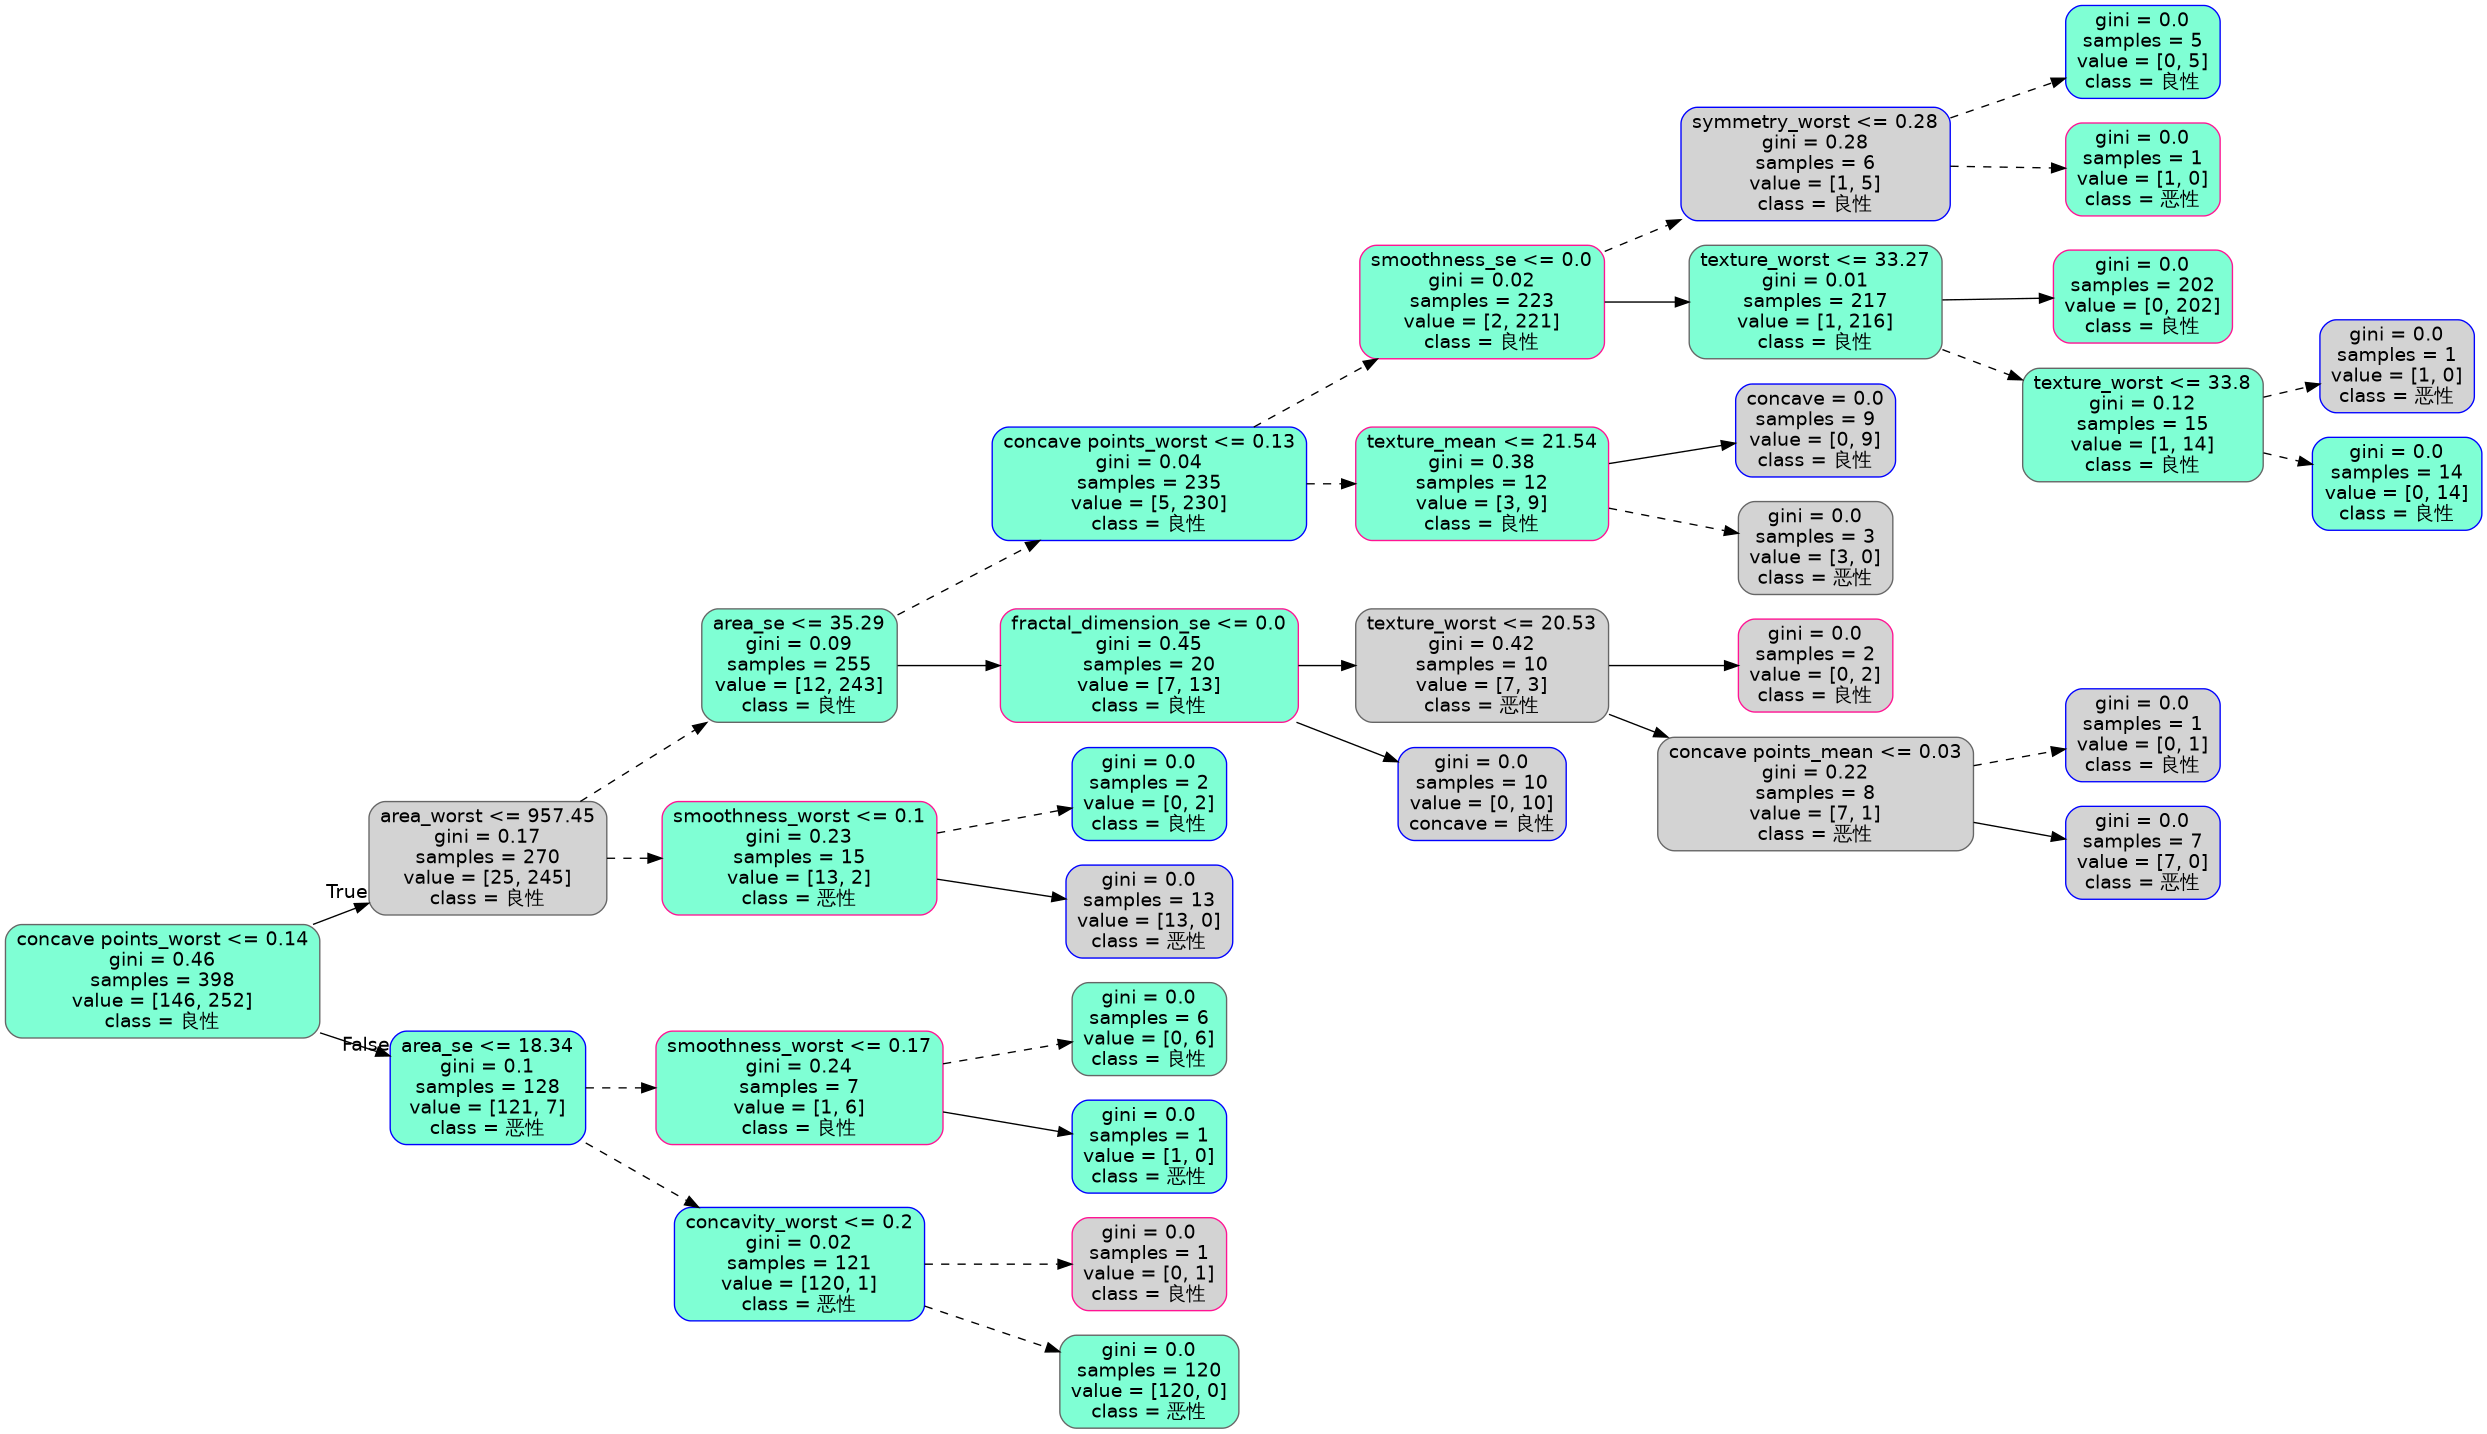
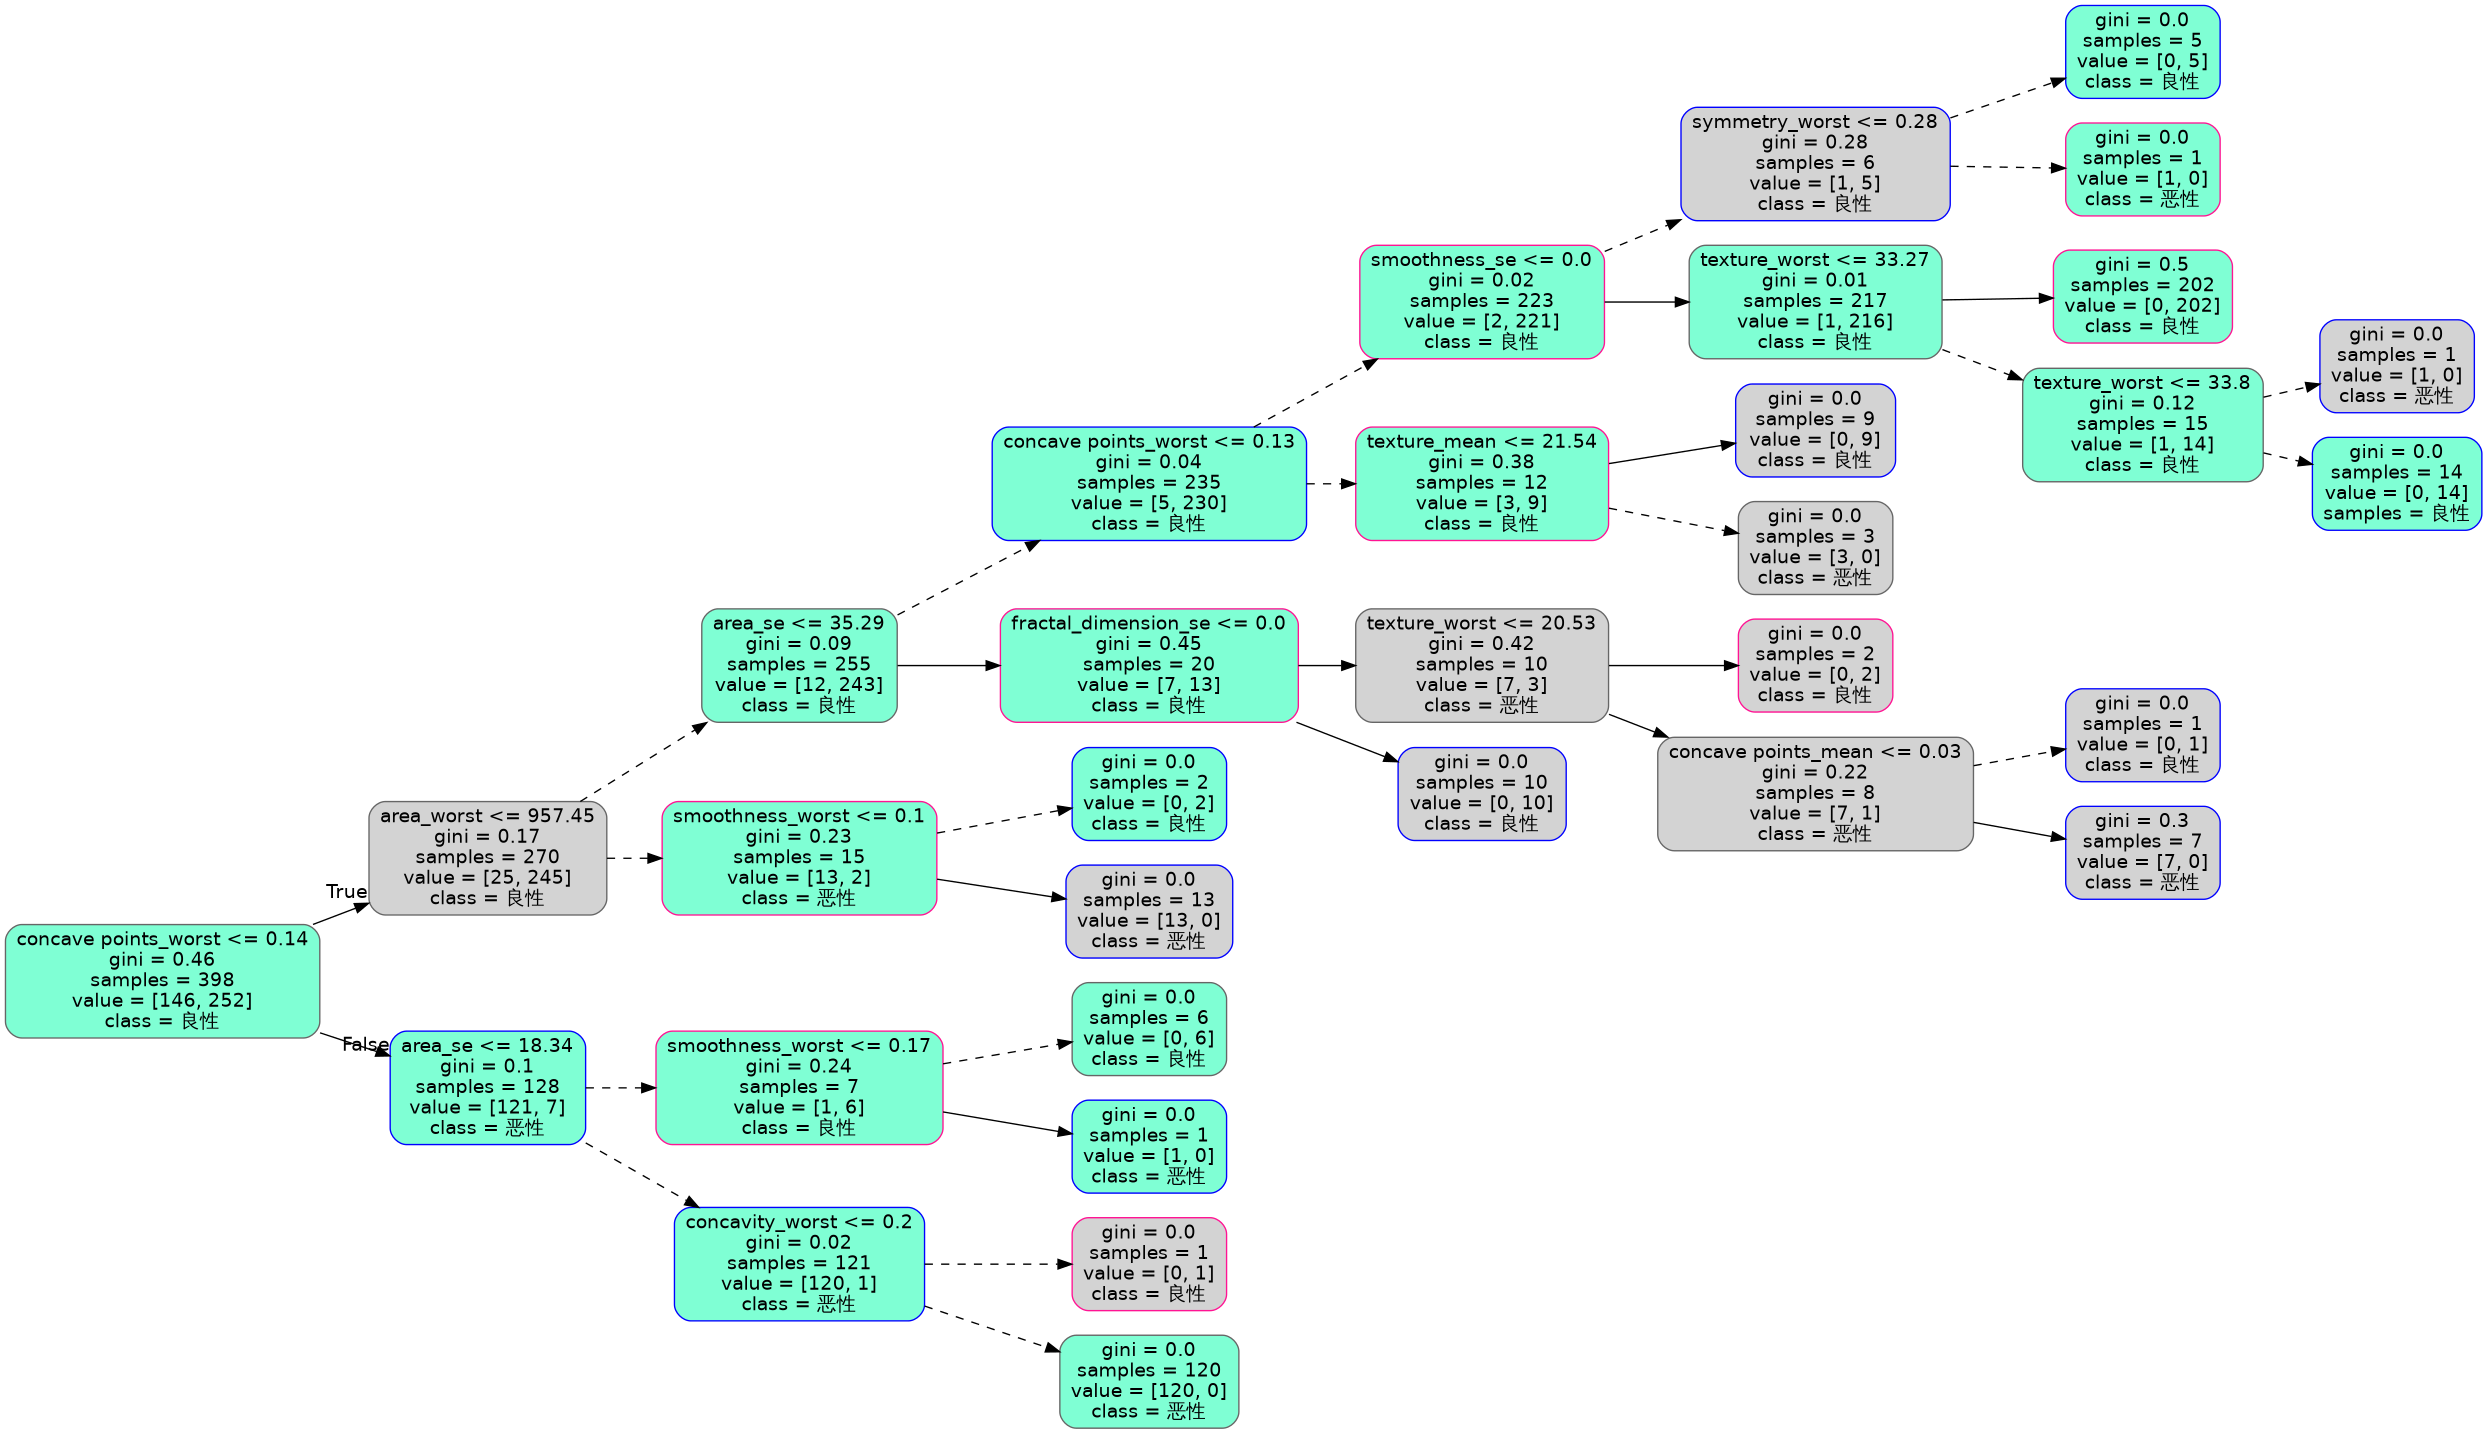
node "gini = 0.0 samples = 202 value = [0, 202] class = 良性": label "gini = 0.0 samples = 202 value = [0, 202] class = 良性" -> "gini = 0.5 samples = 202 value = [0, 202] class = 良性"
node "concave = 0.0 samples = 9 value = [0, 9] class = 良性": label "concave = 0.0 samples = 9 value = [0, 9] class = 良性" -> "gini = 0.0 samples = 9 value = [0, 9] class = 良性"
node "gini = 0.0 samples = 14 value = [0, 14] class = 良性": label "gini = 0.0 samples = 14 value = [0, 14] class = 良性" -> "gini = 0.0 samples = 14 value = [0, 14] samples = 良性"
node "gini = 0.0 samples = 10 value = [0, 10] concave = 良性": label "gini = 0.0 samples = 10 value = [0, 10] concave = 良性" -> "gini = 0.0 samples = 10 value = [0, 10] class = 良性"
node "gini = 0.0 samples = 7 value = [7, 0] class = 恶性": label "gini = 0.0 samples = 7 value = [7, 0] class = 恶性" -> "gini = 0.3 samples = 7 value = [7, 0] class = 恶性"
